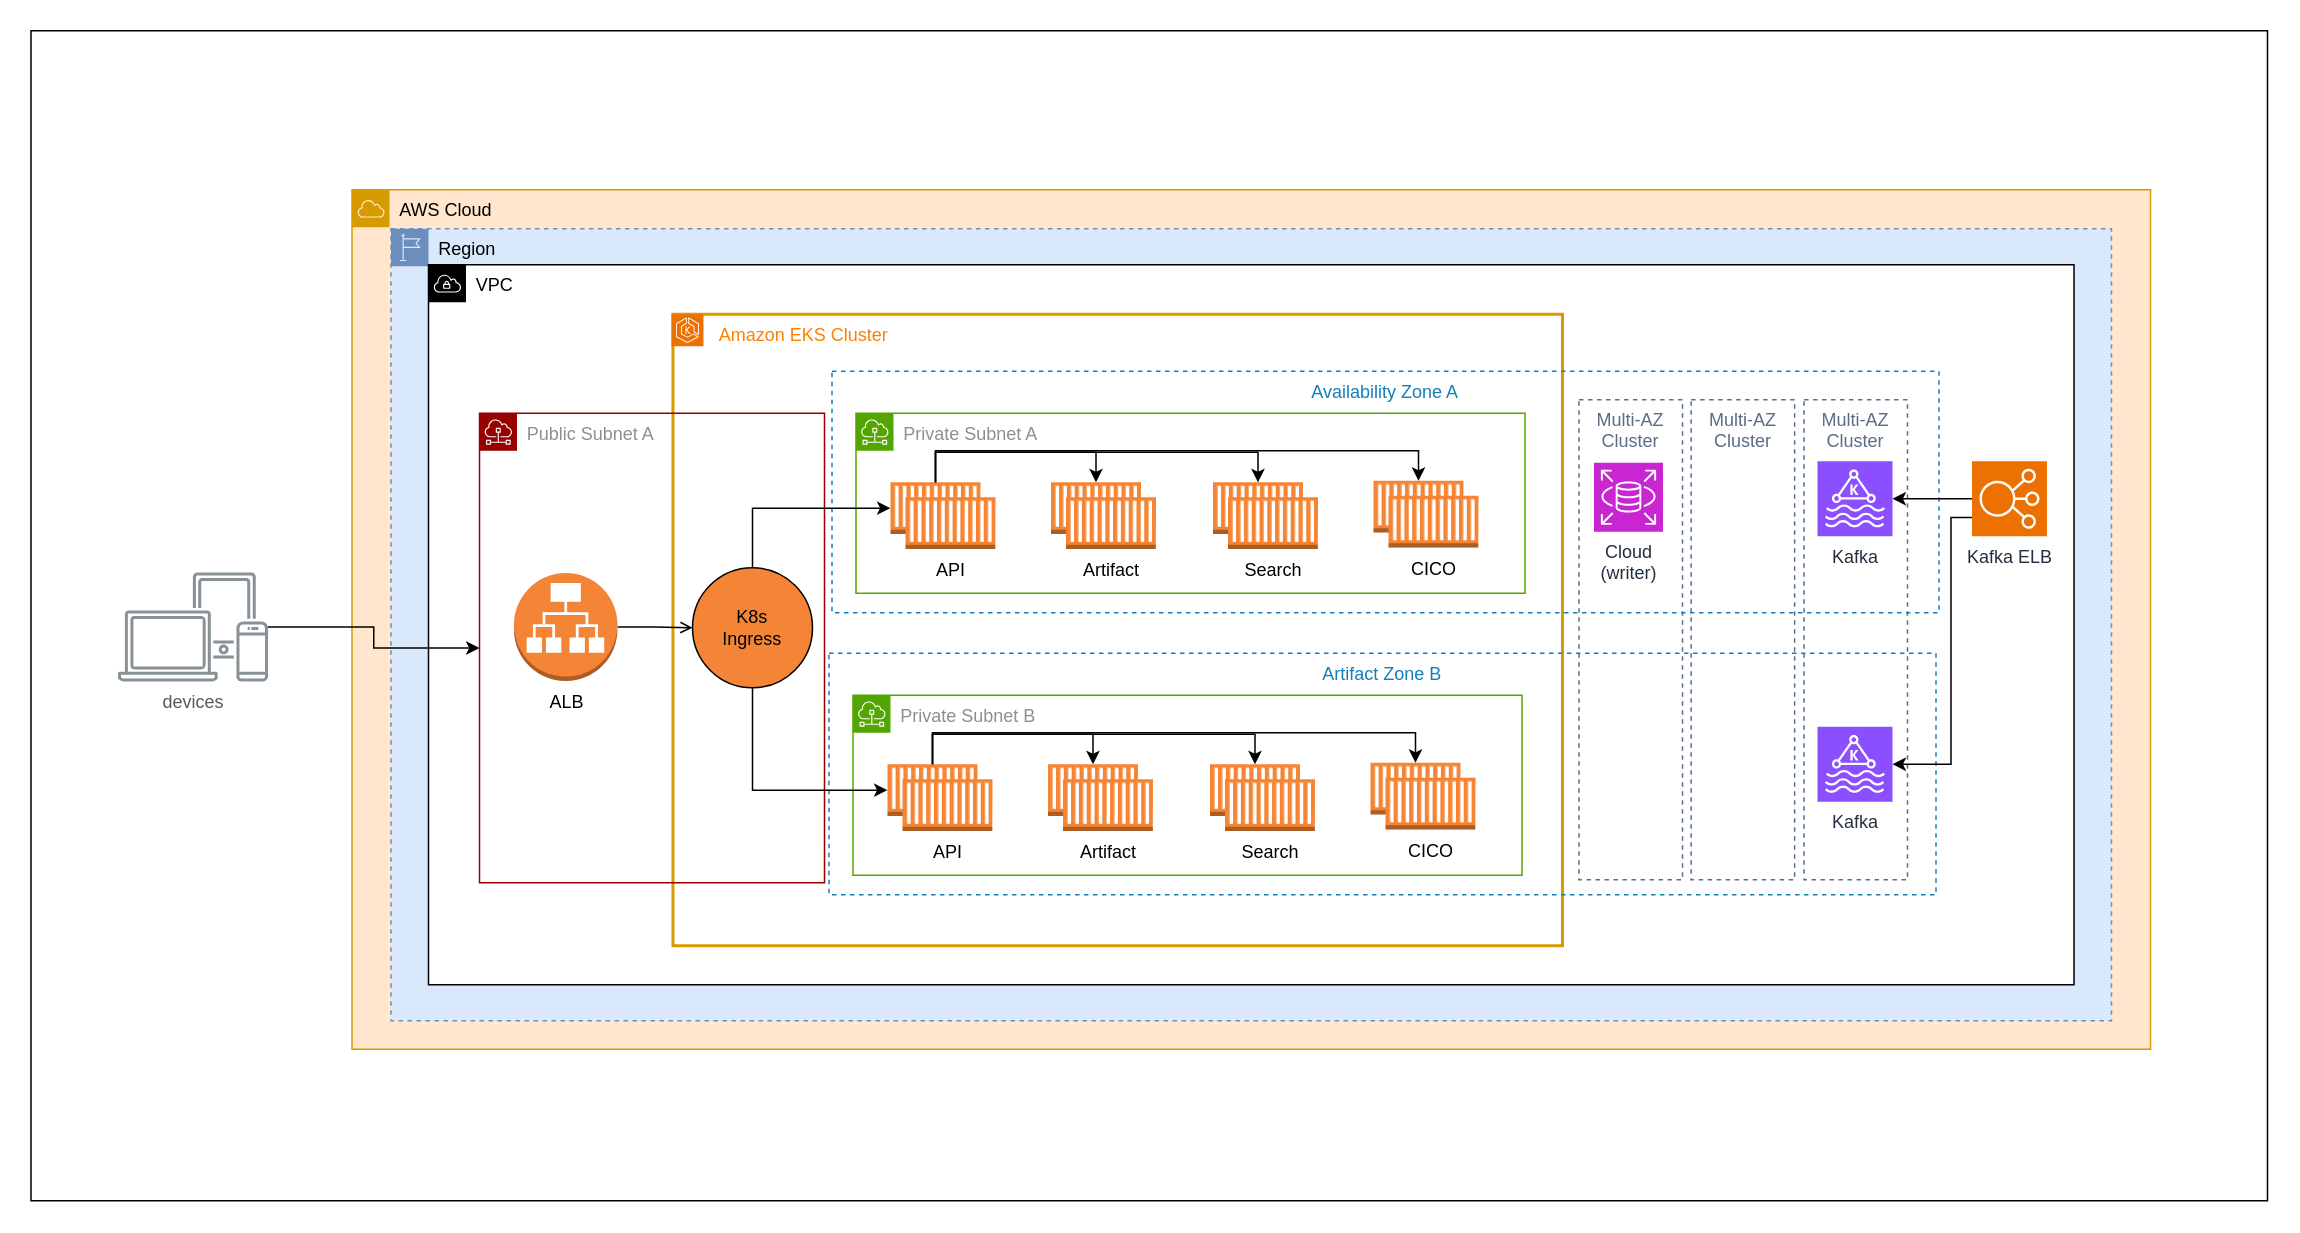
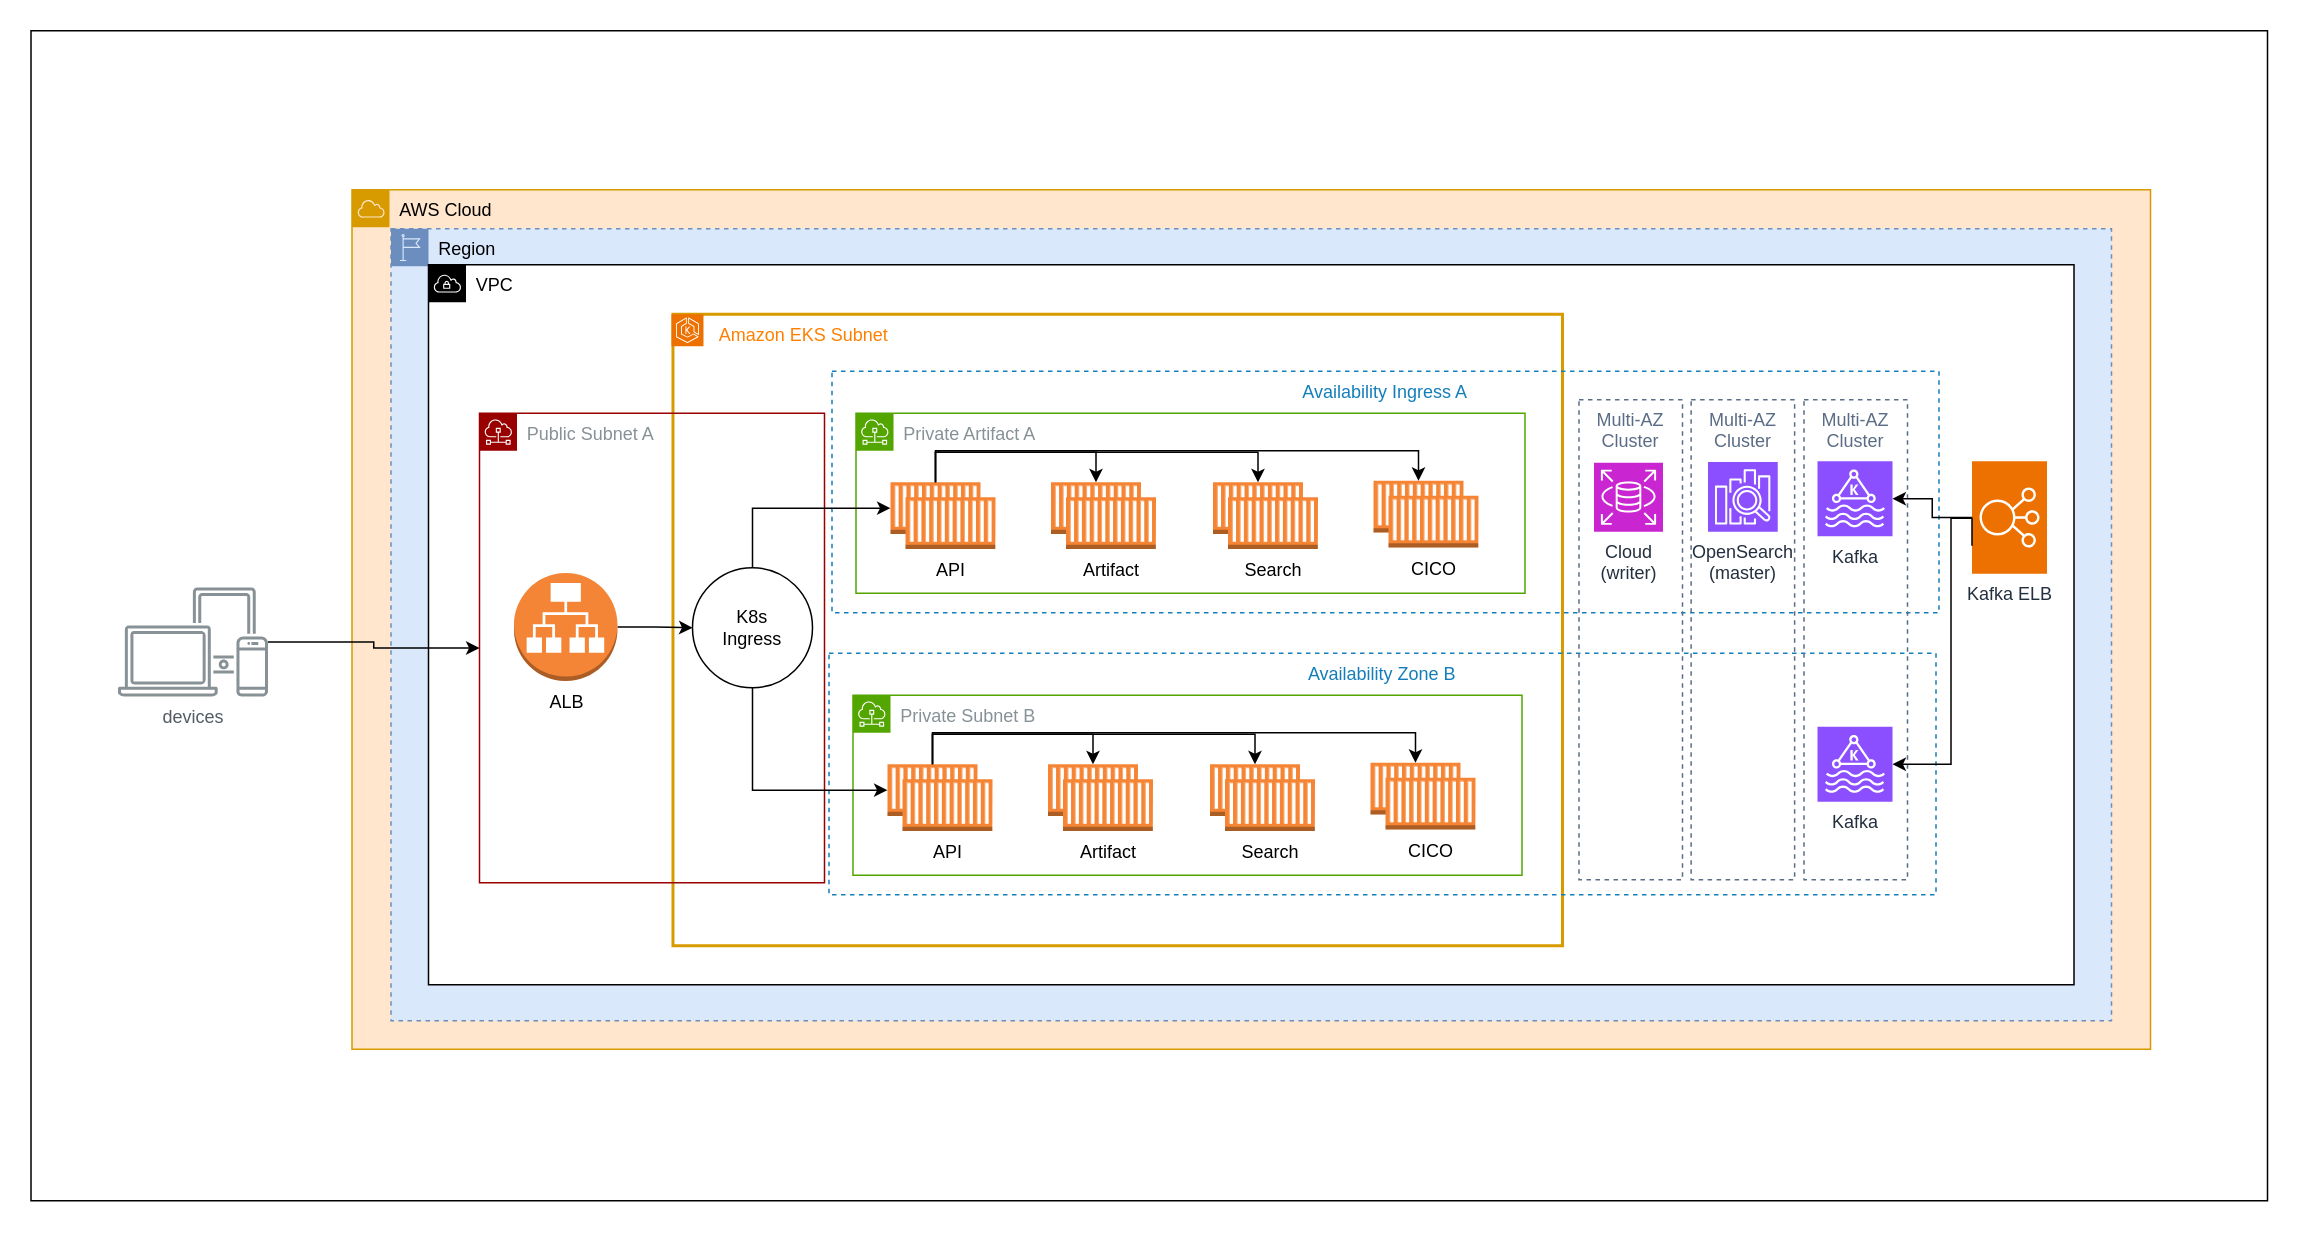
node "Amazon EKS Cluster": label "Amazon EKS Cluster" -> "Amazon EKS Subnet"
node "Availability Zone A": label "Availability Zone A" -> "Availability Ingress A"
node "Private Subnet A": label "Private Subnet A" -> "Private Artifact A"
node "OpenSearch (master)": added
node "Kafka ELB": size 75x75 -> 75x113
node "devices": moved (193, 627) -> (193, 642)
edge "ALB" -> "K8s Ingress": arrowhead open -> classic
node "K8s Ingress": fillcolor #f58536 -> #ffffff
node "Artifact Zone B": label "Artifact Zone B" -> "Availability Zone B"
